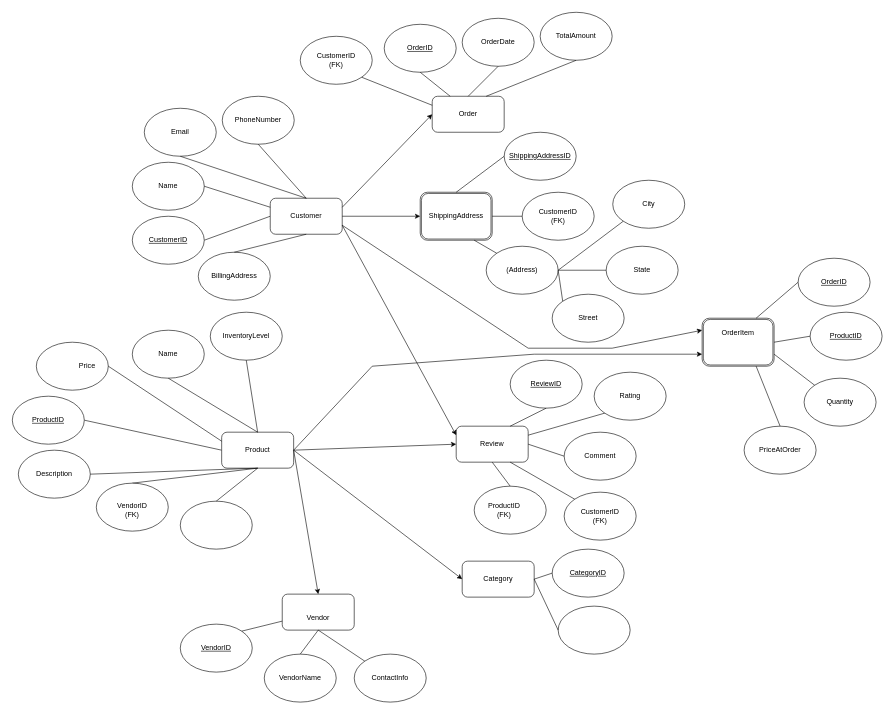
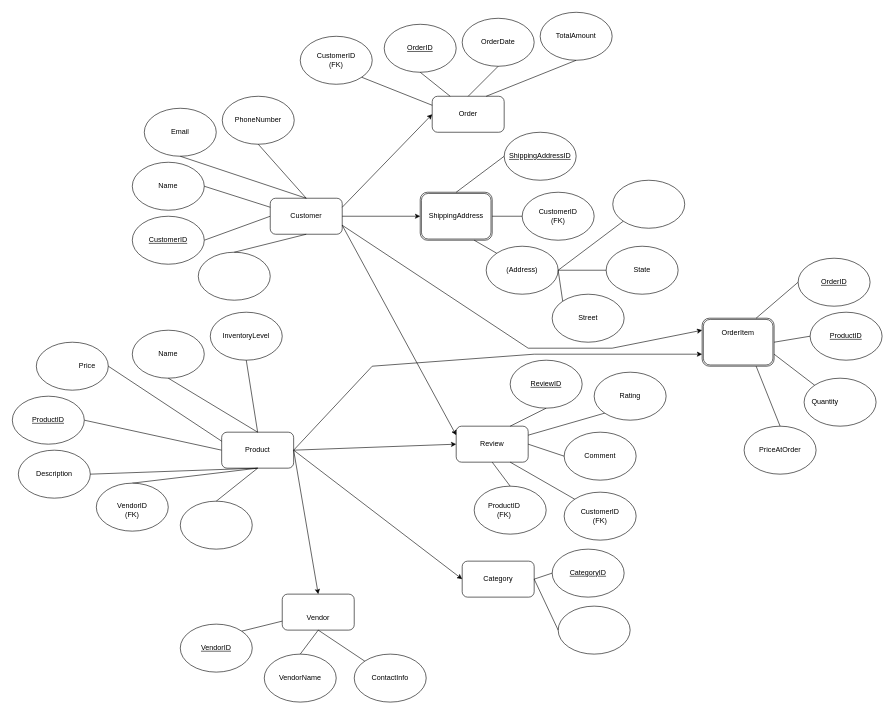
node "City": removed
node "BillingAddress": removed
node "Quantity": moved (840, 402) -> (825, 402)
